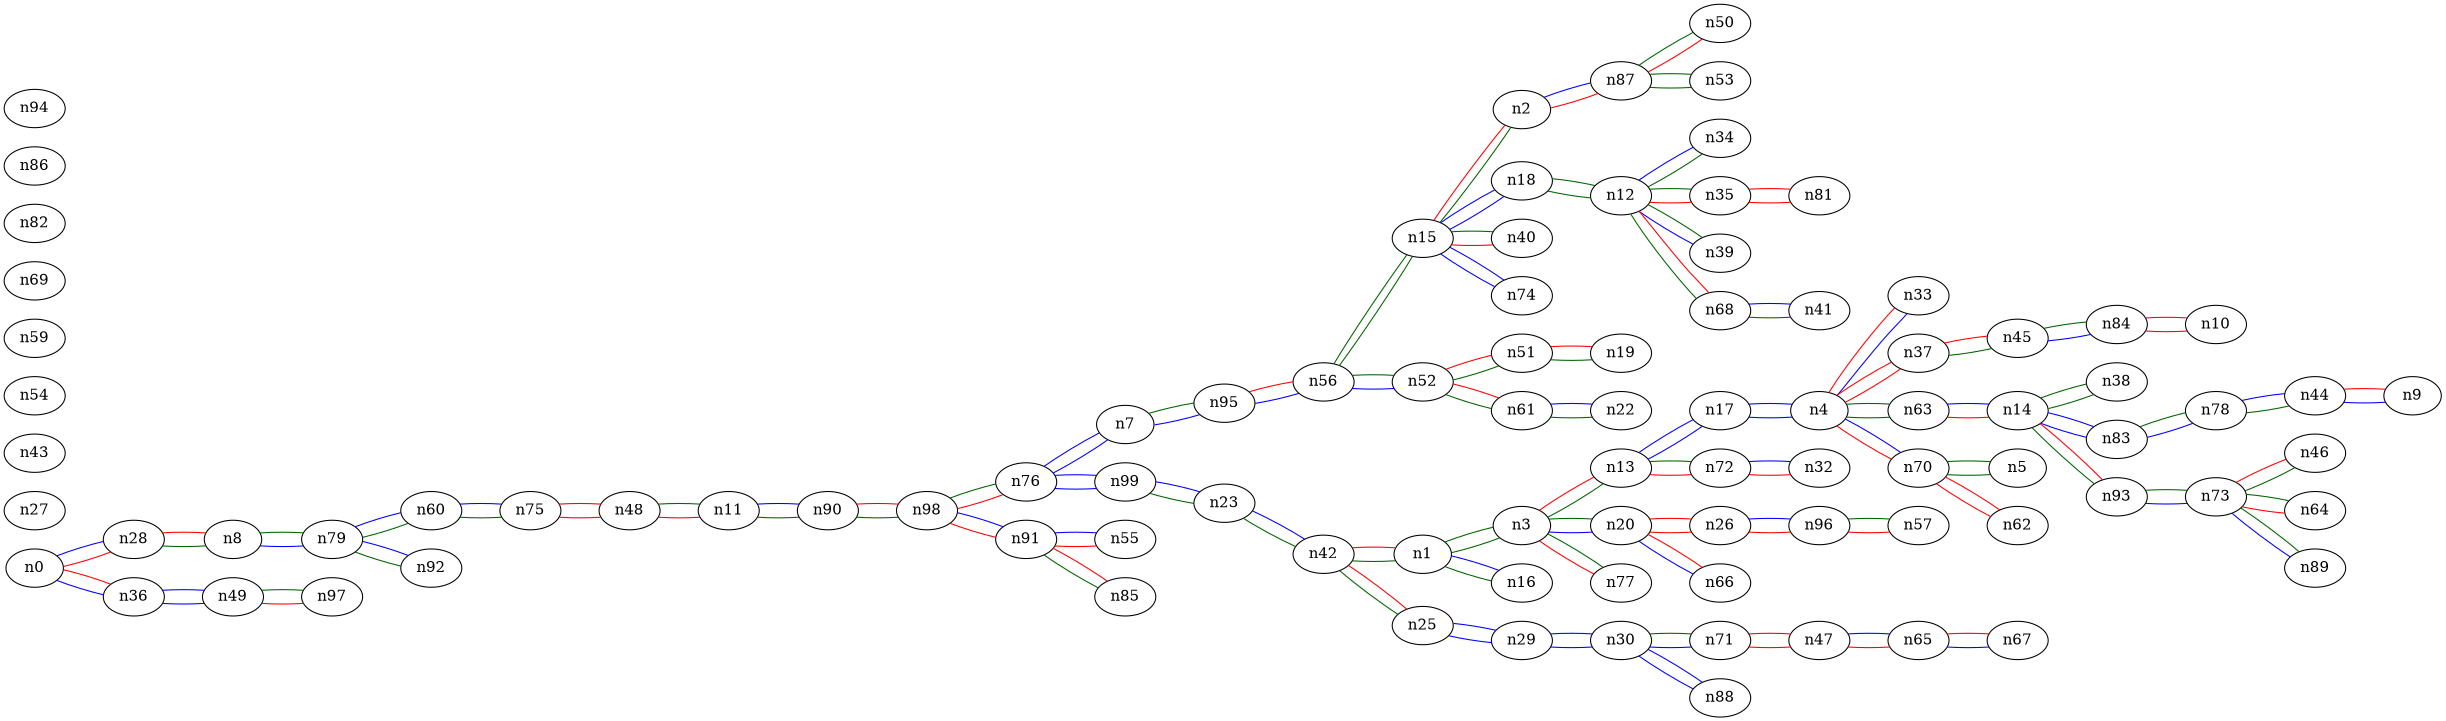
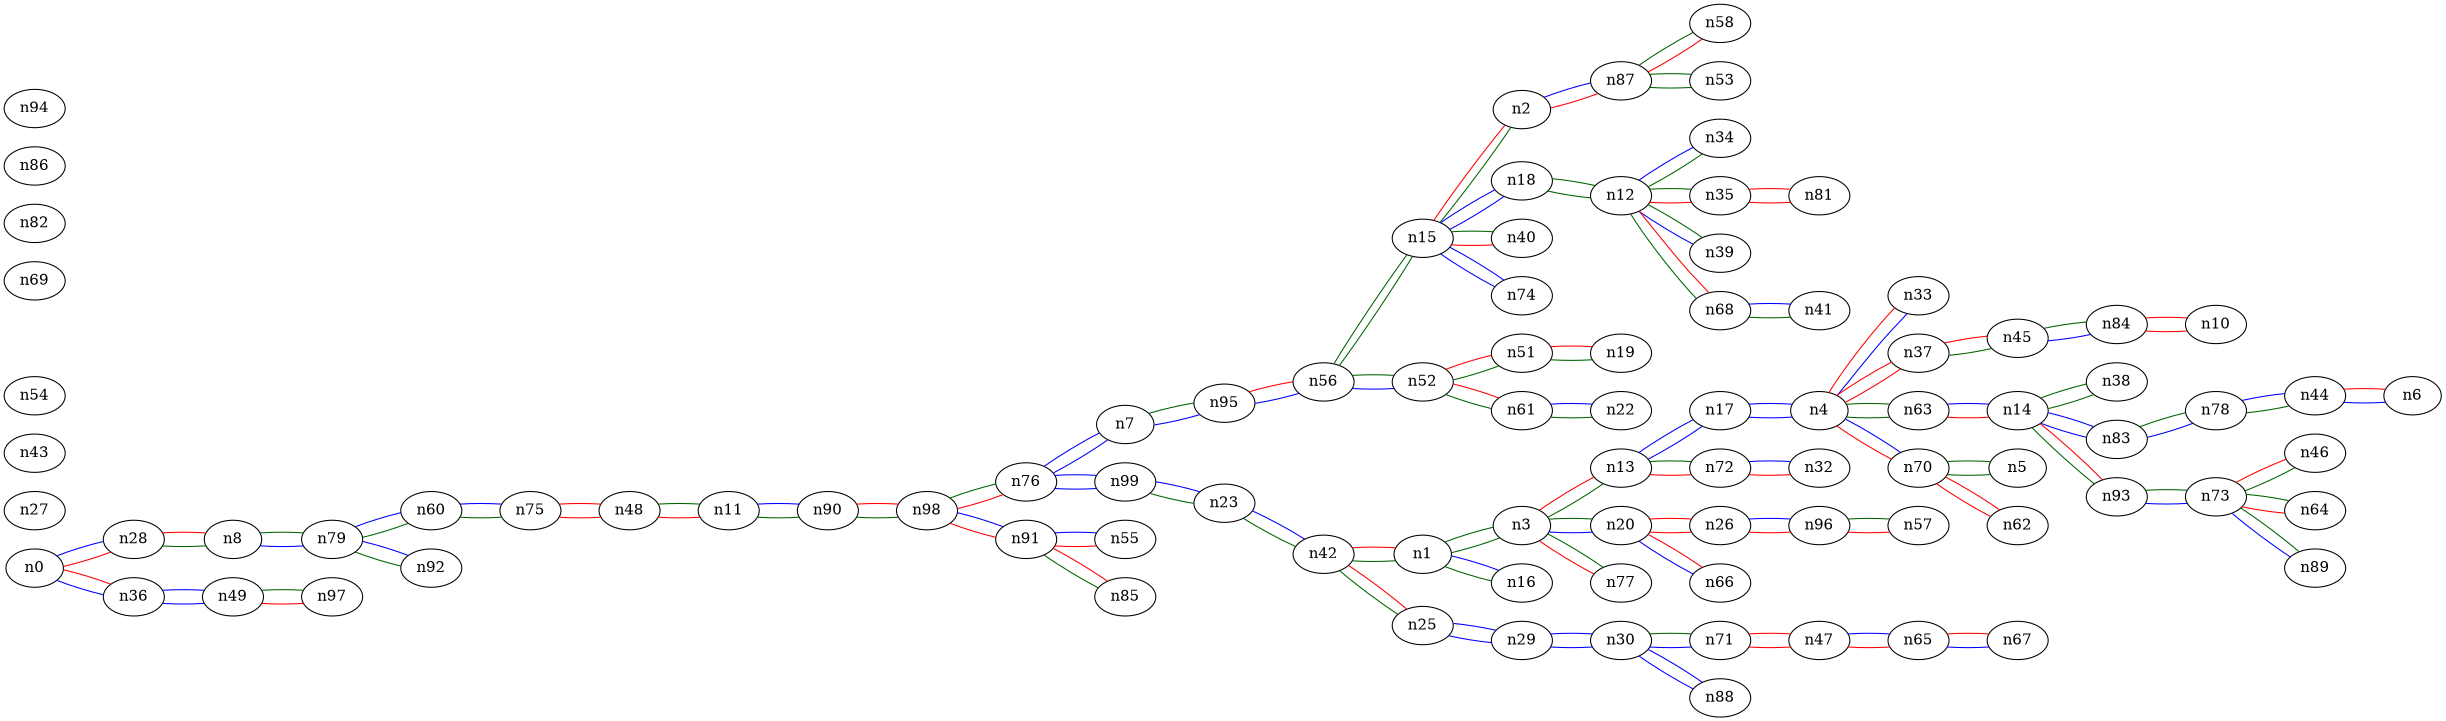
node "n50": label "n50" -> "n58"
node "n59": removed
node "n9": label "n9" -> "n6"
